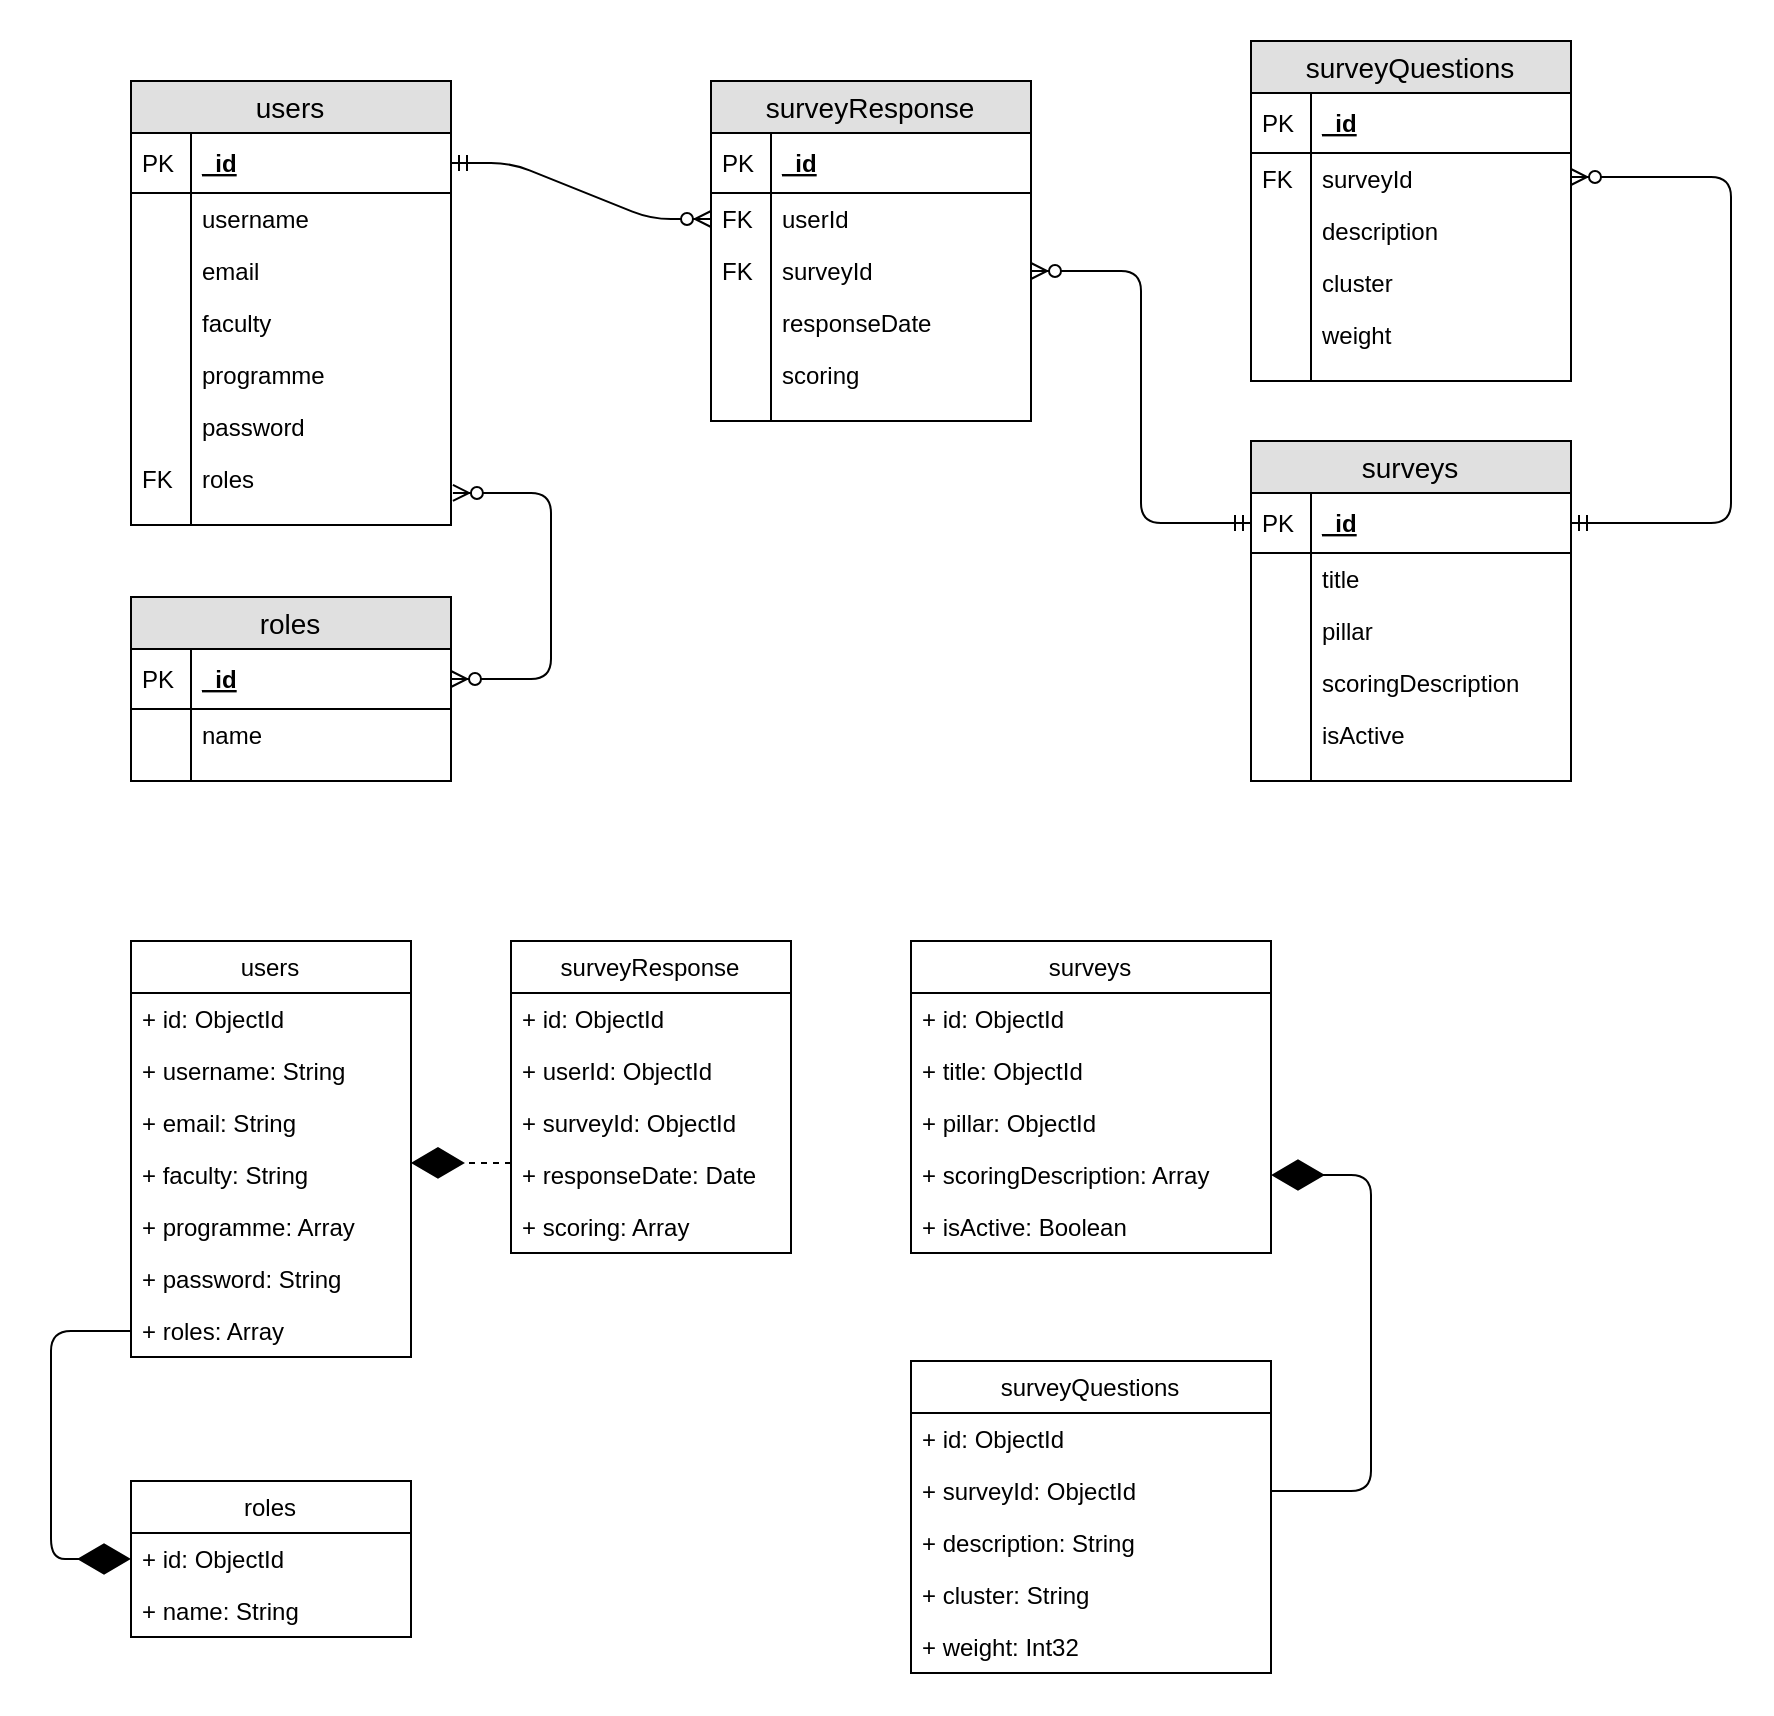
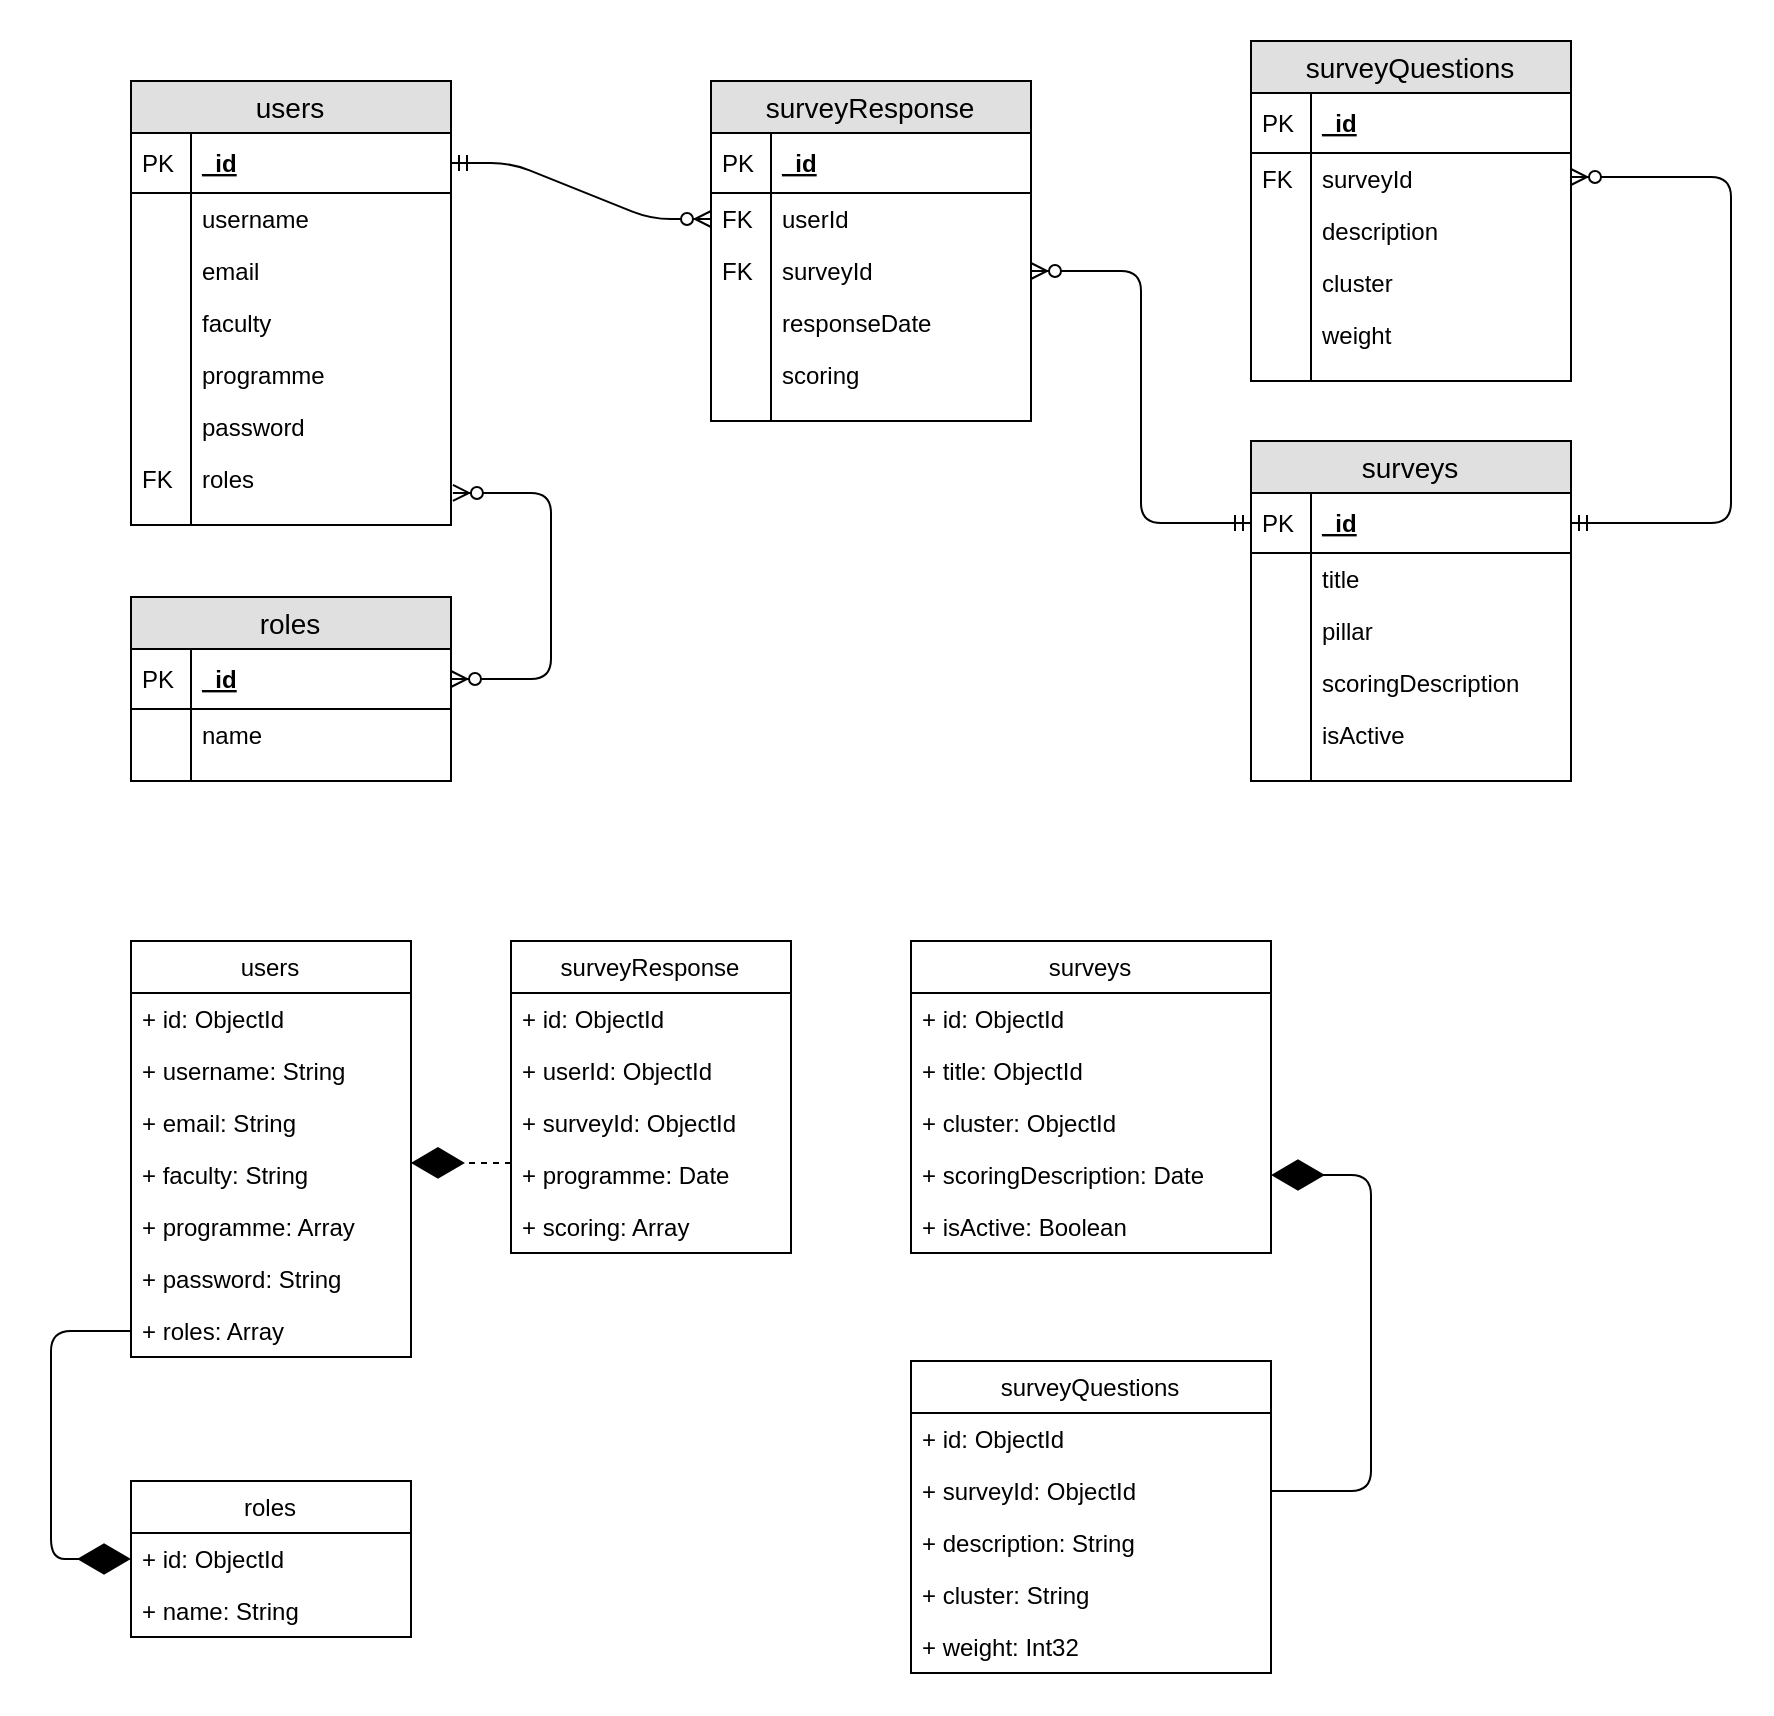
node "+ pillar: ObjectId": label "+ pillar: ObjectId" -> "+ cluster: ObjectId"
node "+ responseDate: Date": label "+ responseDate: Date" -> "+ programme: Date"
node "+ scoringDescription: Array": label "+ scoringDescription: Array" -> "+ scoringDescription: Date"
